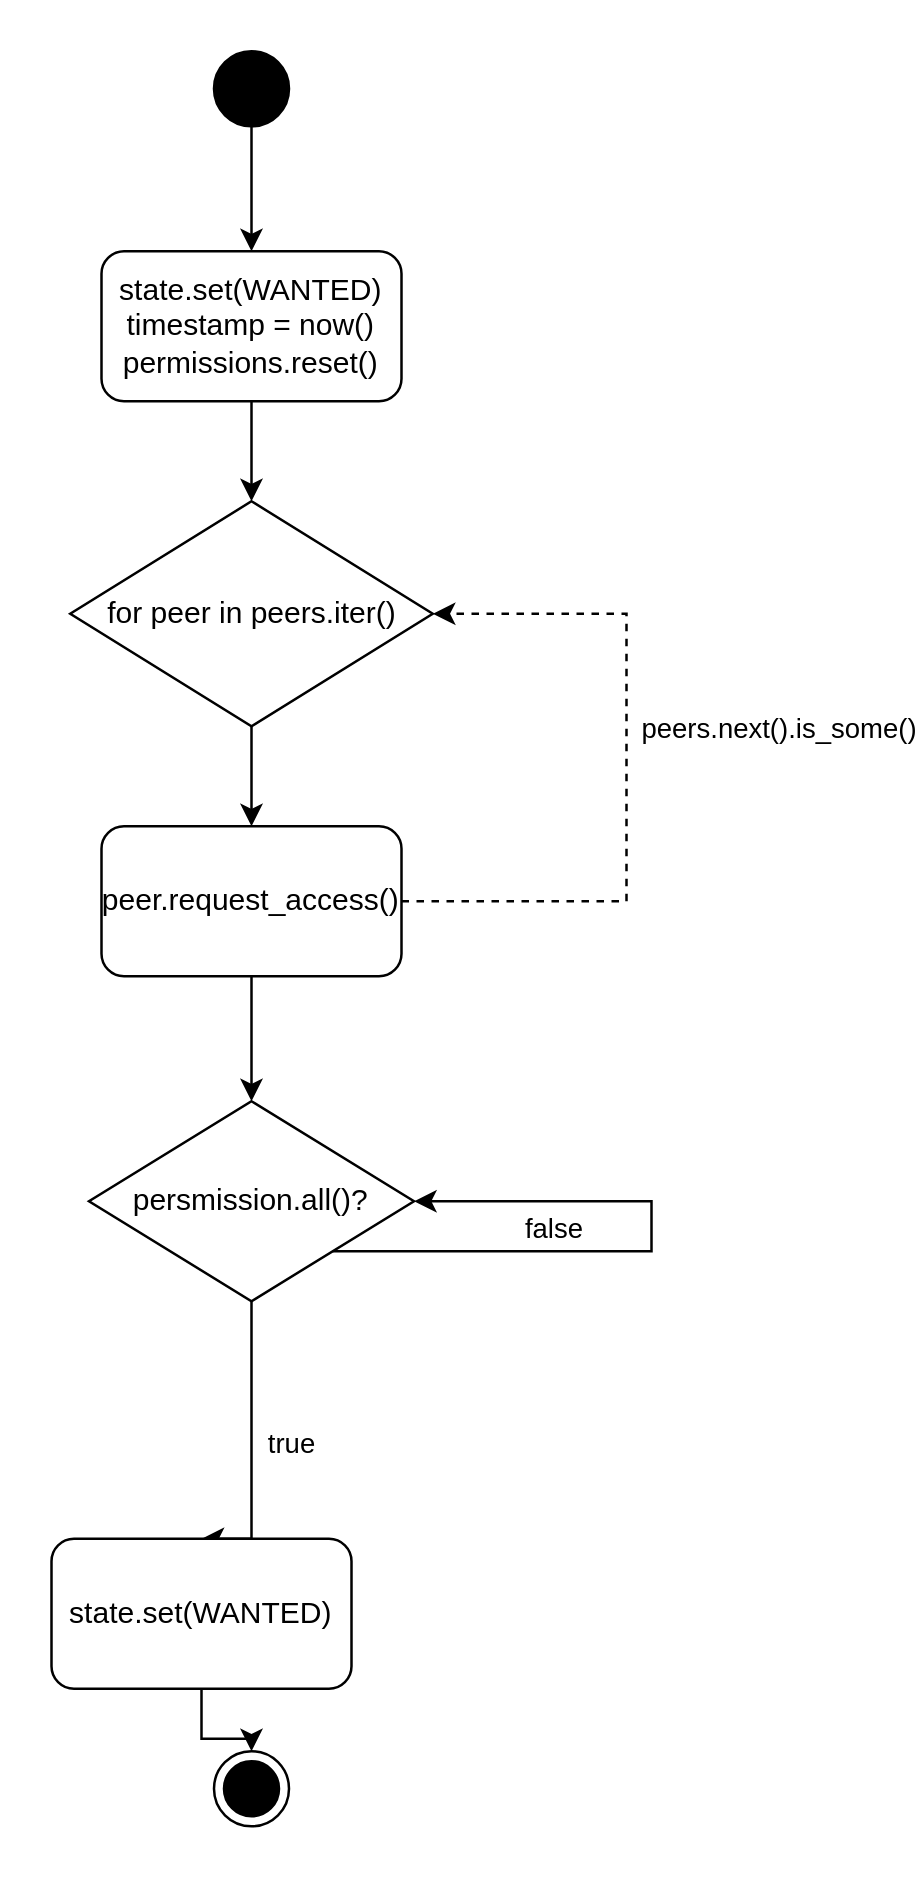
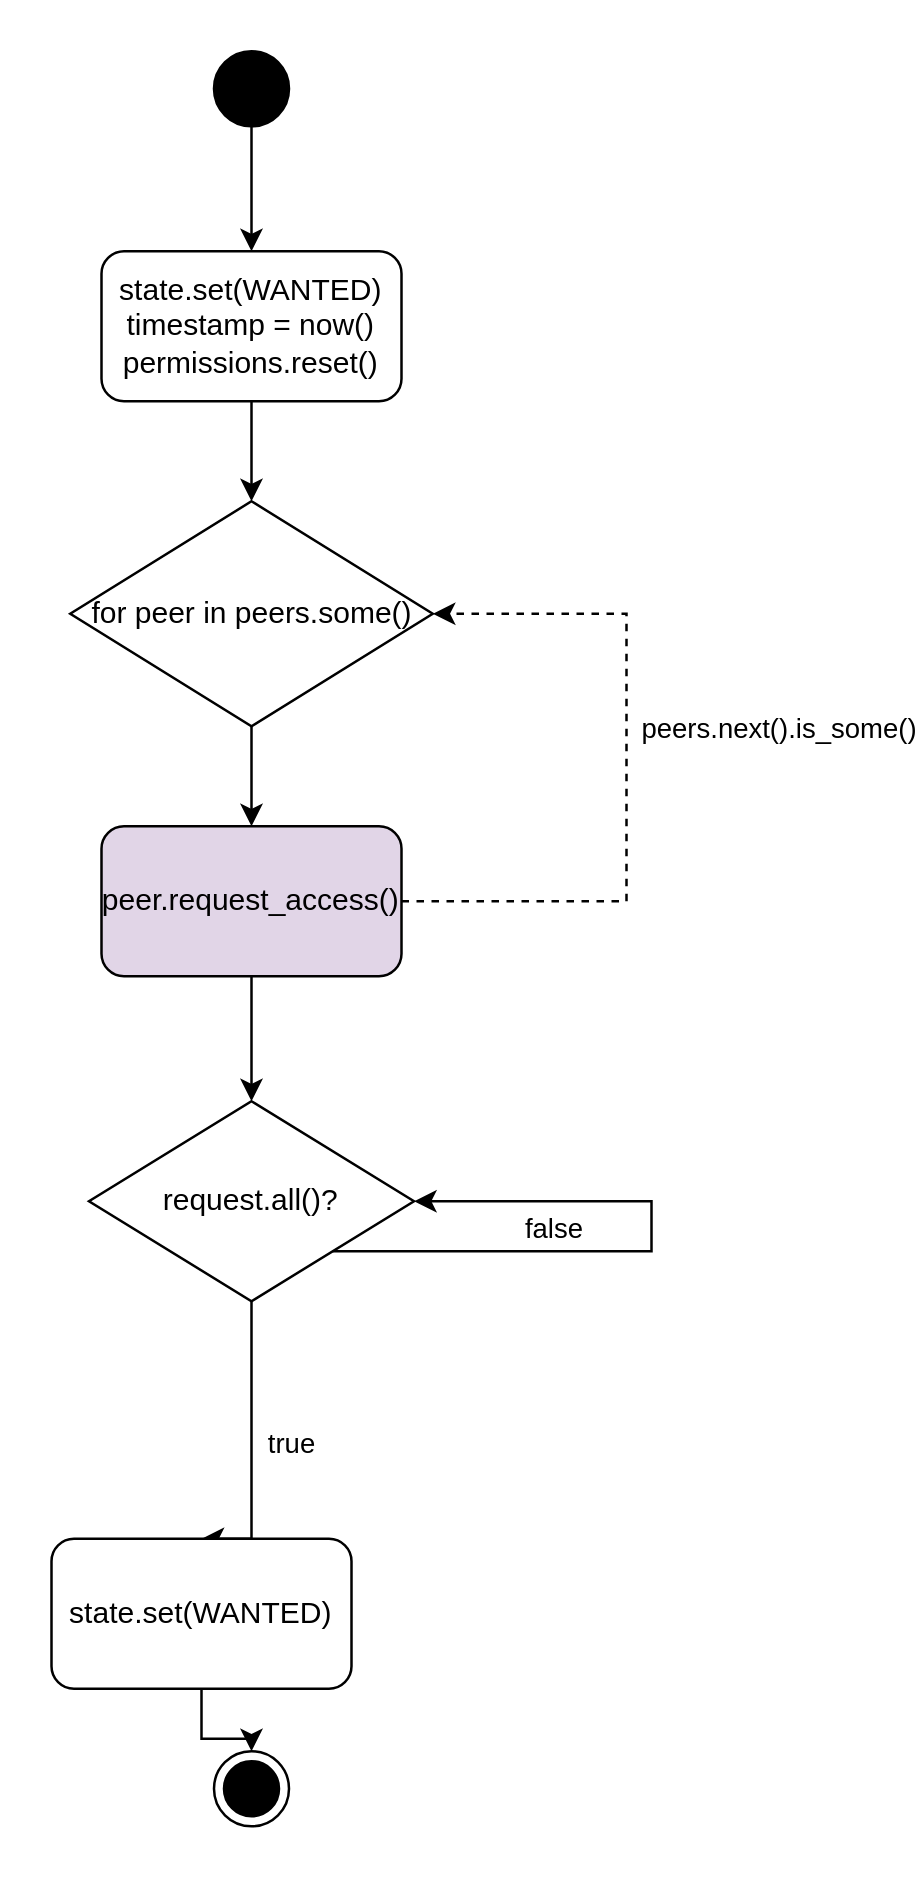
node "for peer in peers.iter()": label "for peer in peers.iter()" -> "for peer in peers.some()"
node "peer.request_access()": fillcolor #ffffff -> #e1d5e7
node "persmission.all()?": label "persmission.all()?" -> "request.all()?"
